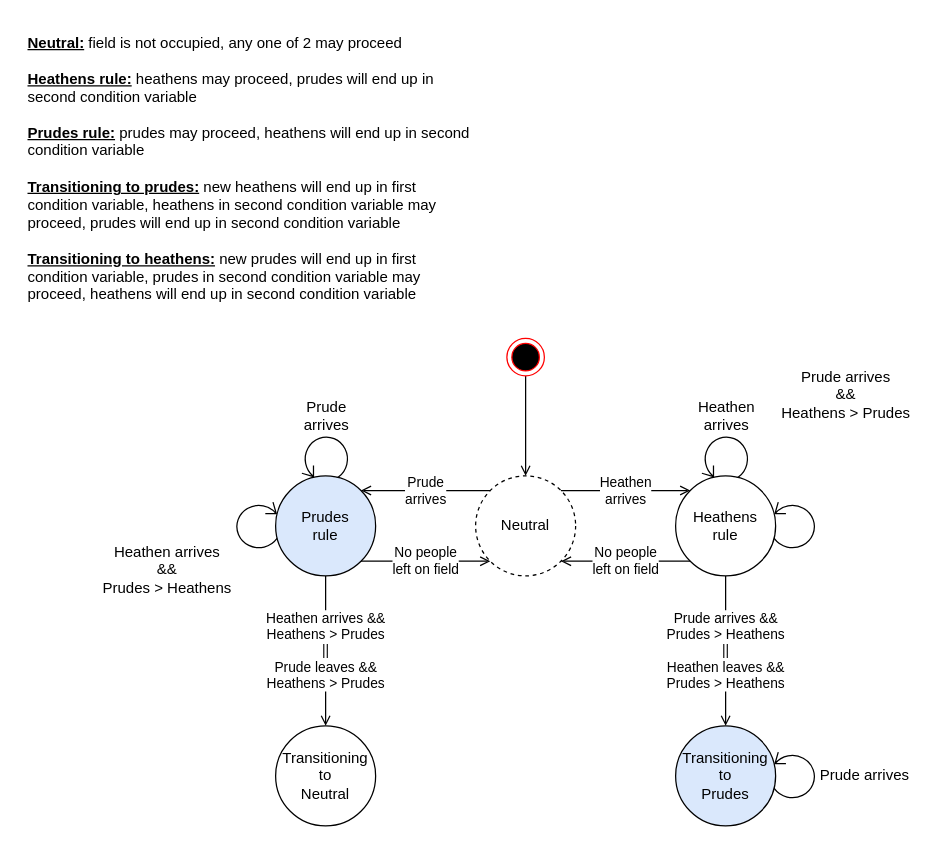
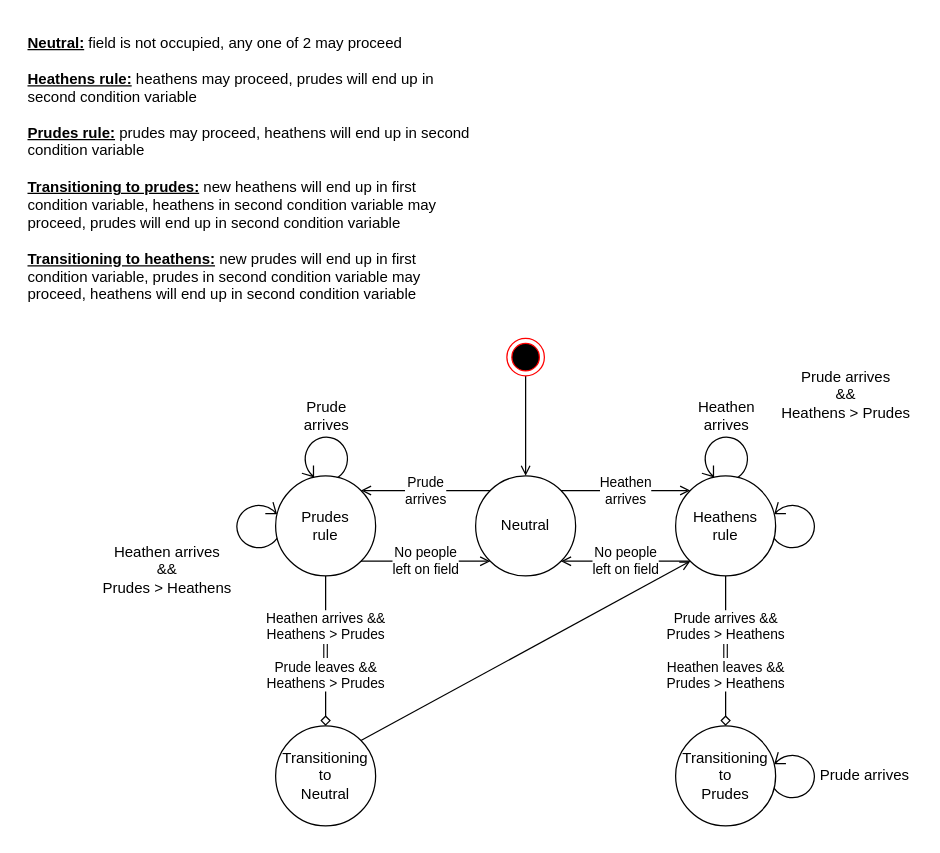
node "Prudes rule": fillcolor #dae8fc -> #ffffff
node "Neutral": style dashed -> solid
edge "Transitioning to Neutral" -> "Heathens rule": added
edge "Prudes rule" -> "Transitioning to Neutral": arrowhead open -> diamond
edge "Heathens rule" -> "Transitioning to Prudes": arrowhead open -> diamond
node "Transitioning to Prudes": fillcolor #dae8fc -> #ffffff
